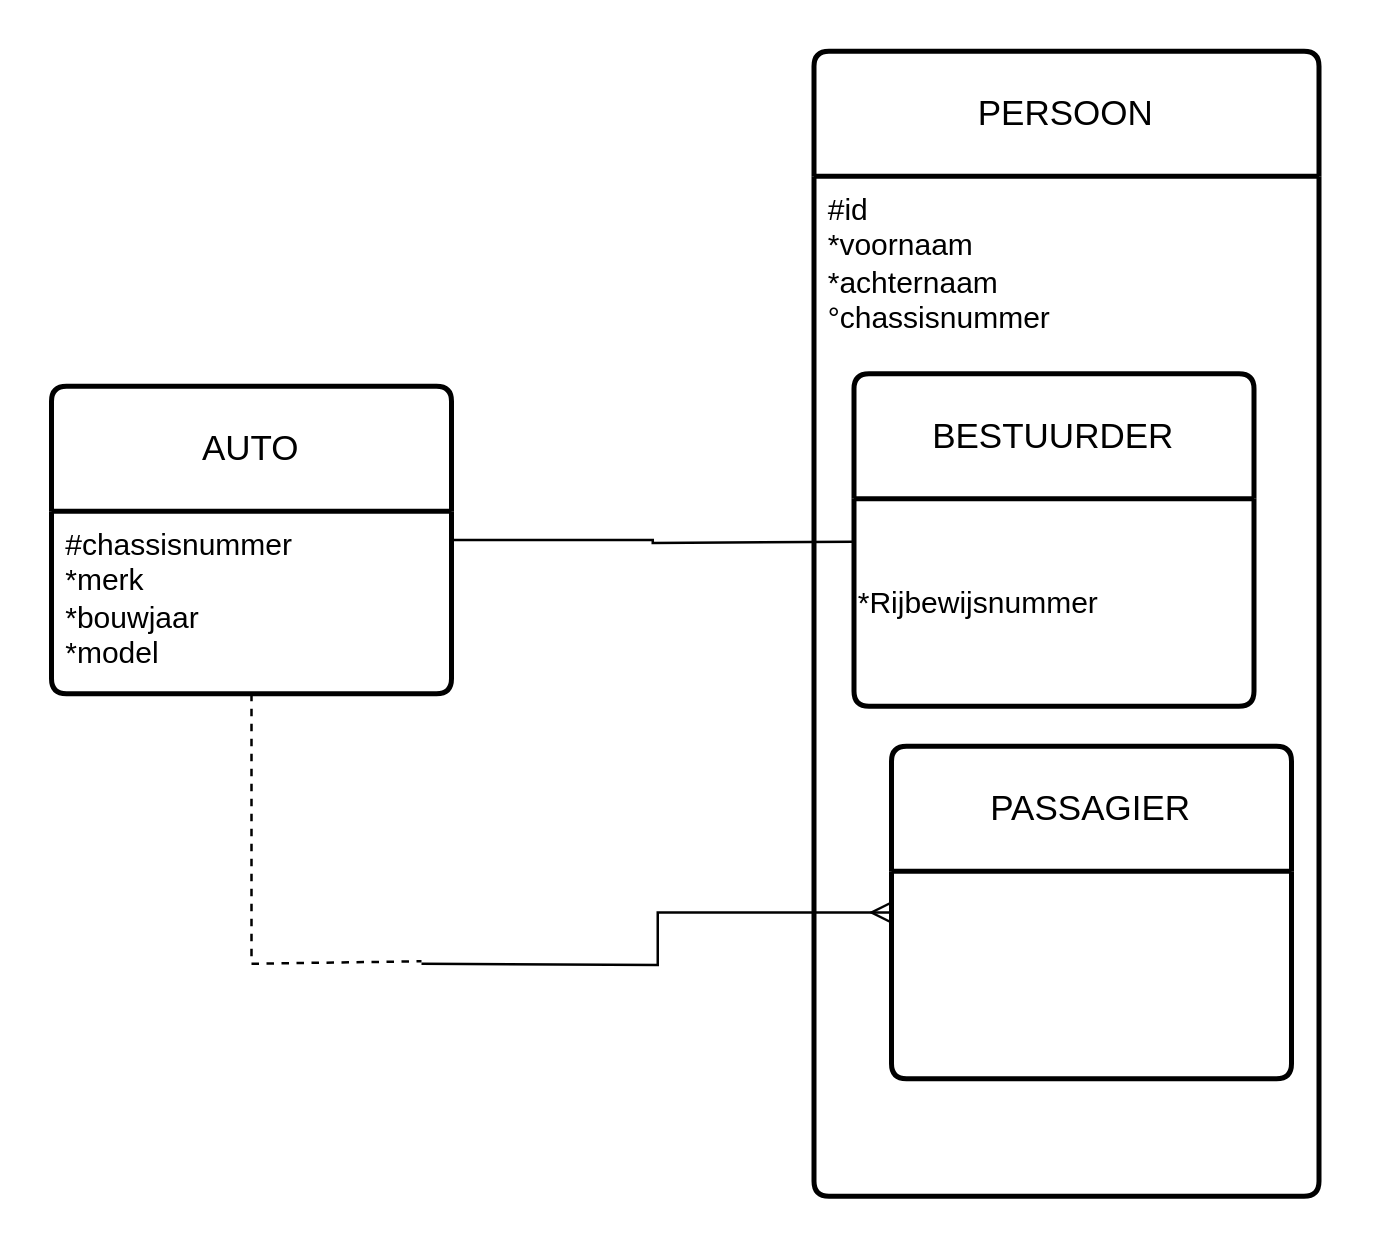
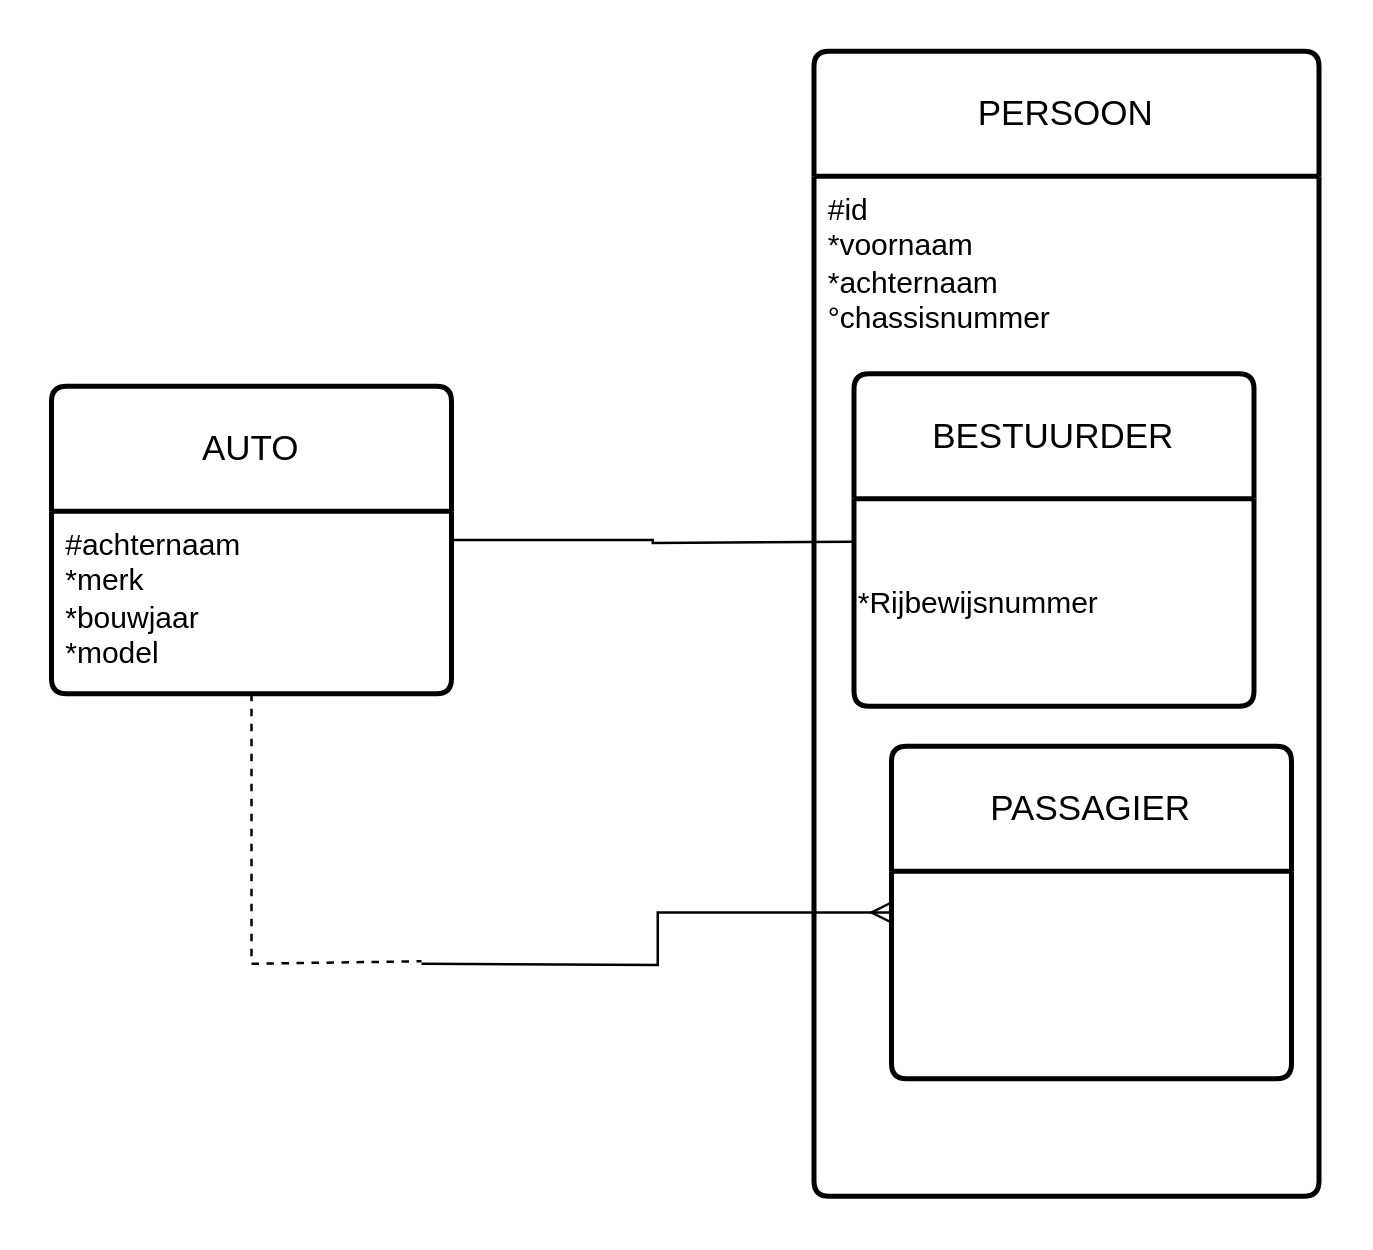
node "#chassisnummer *merk *bouwjaar *model": label "#chassisnummer *merk *bouwjaar *model" -> "#achternaam *merk *bouwjaar *model"
